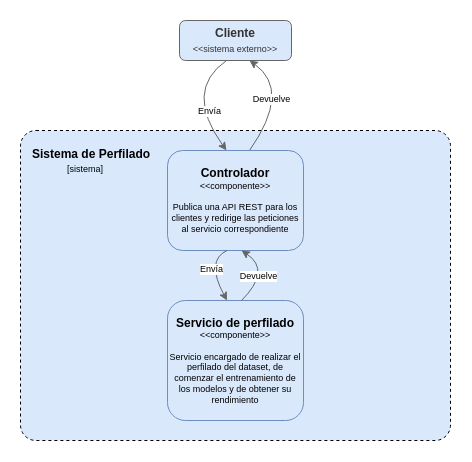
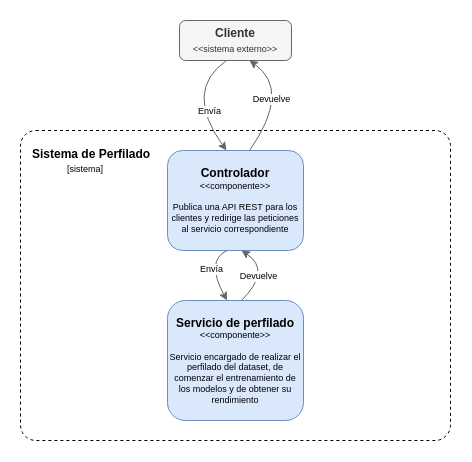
node "Cliente <<sistema externo>>": fillcolor #dae8fc -> #f5f5f5
node "Sistema de Perfilado [sistema]": fillcolor #dae8fc -> #ffffff
